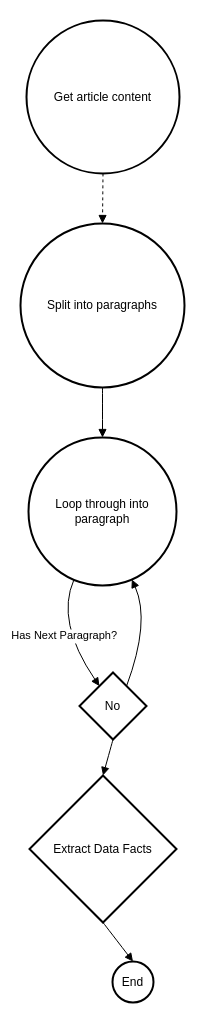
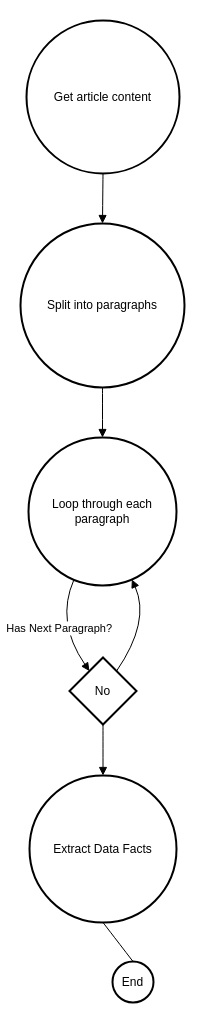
edge "Get article content" -> "Split into paragraphs": style dashed -> solid
node "Loop through into paragraph": label "Loop through into paragraph" -> "Loop through each paragraph"
node "No": moved (113, 706) -> (103, 691)
node "Extract Data Facts": shape diamond -> ellipse
edge "Extract Data Facts" -> "End": arrowhead block -> none
